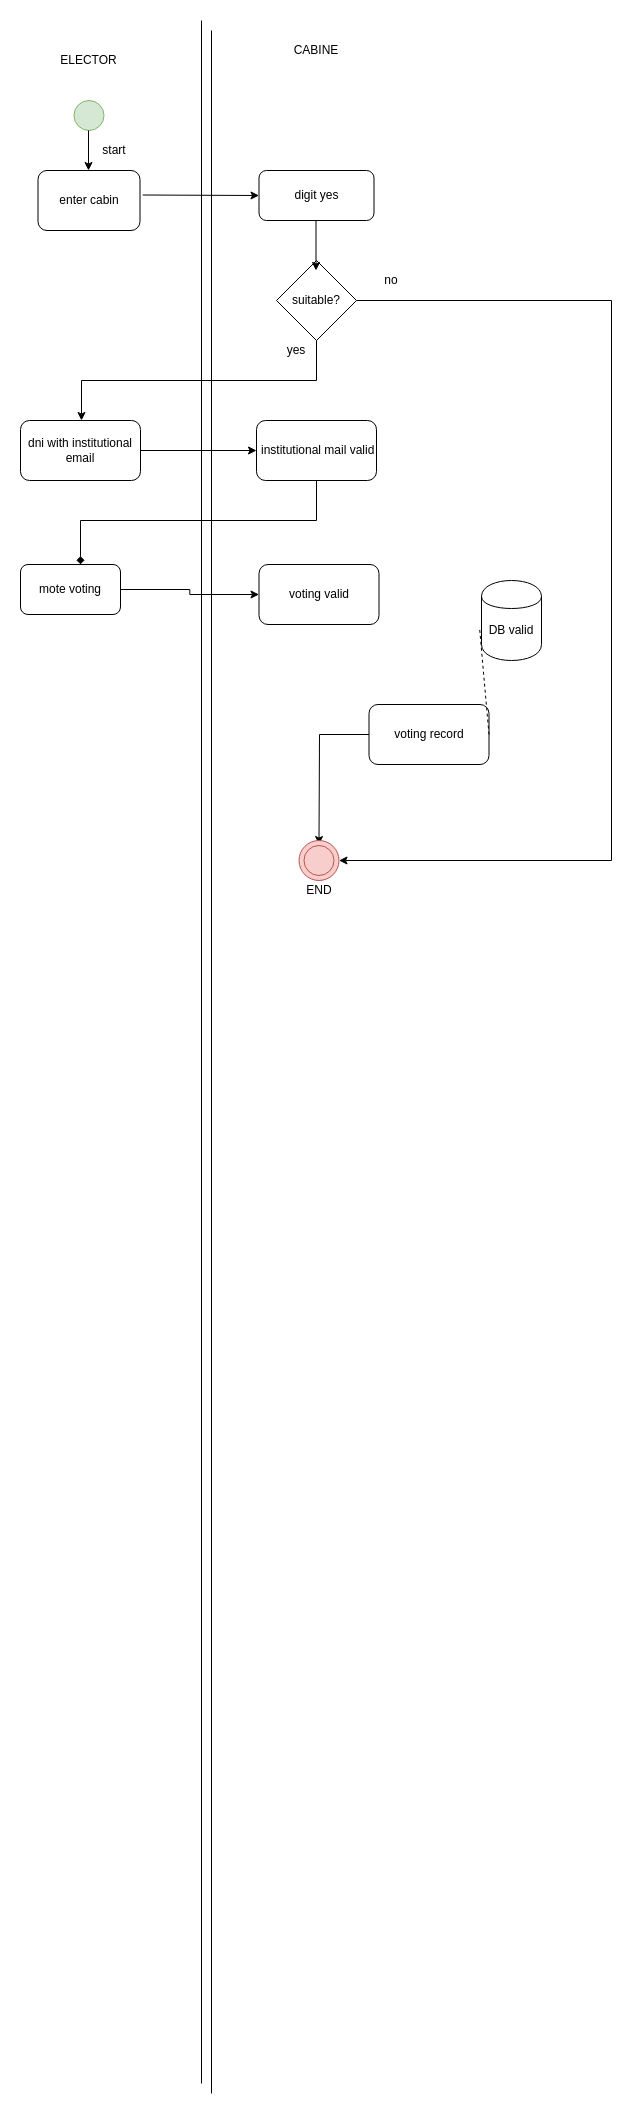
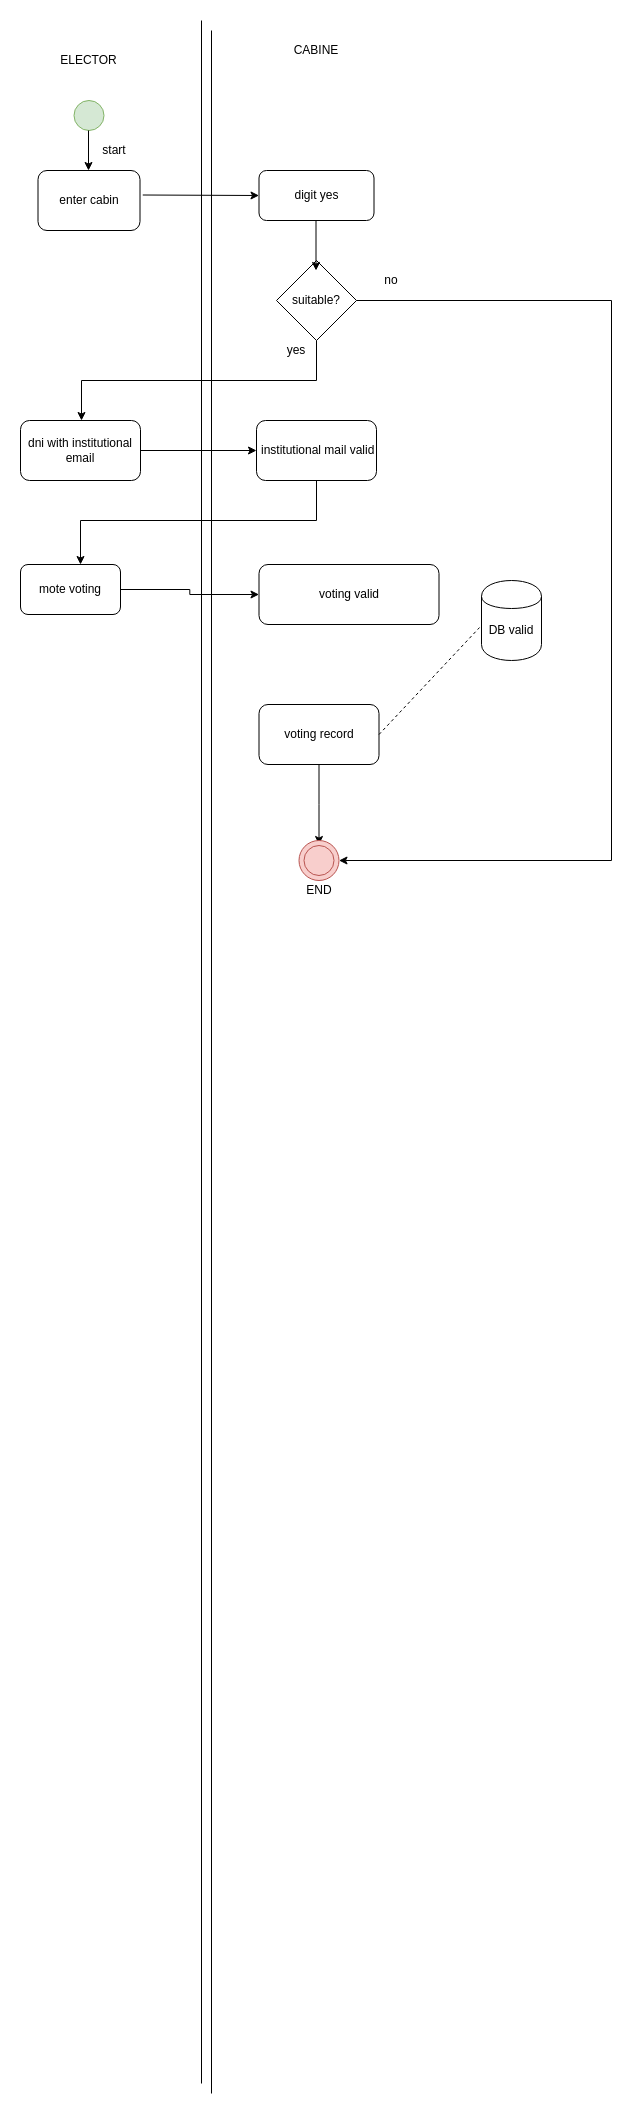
edge "institutional mail valid" -> "mote voting": arrowhead diamond -> classic
node "voting valid": size 120x60 -> 180x60
node "voting record": moved (429, 735) -> (319, 735)
